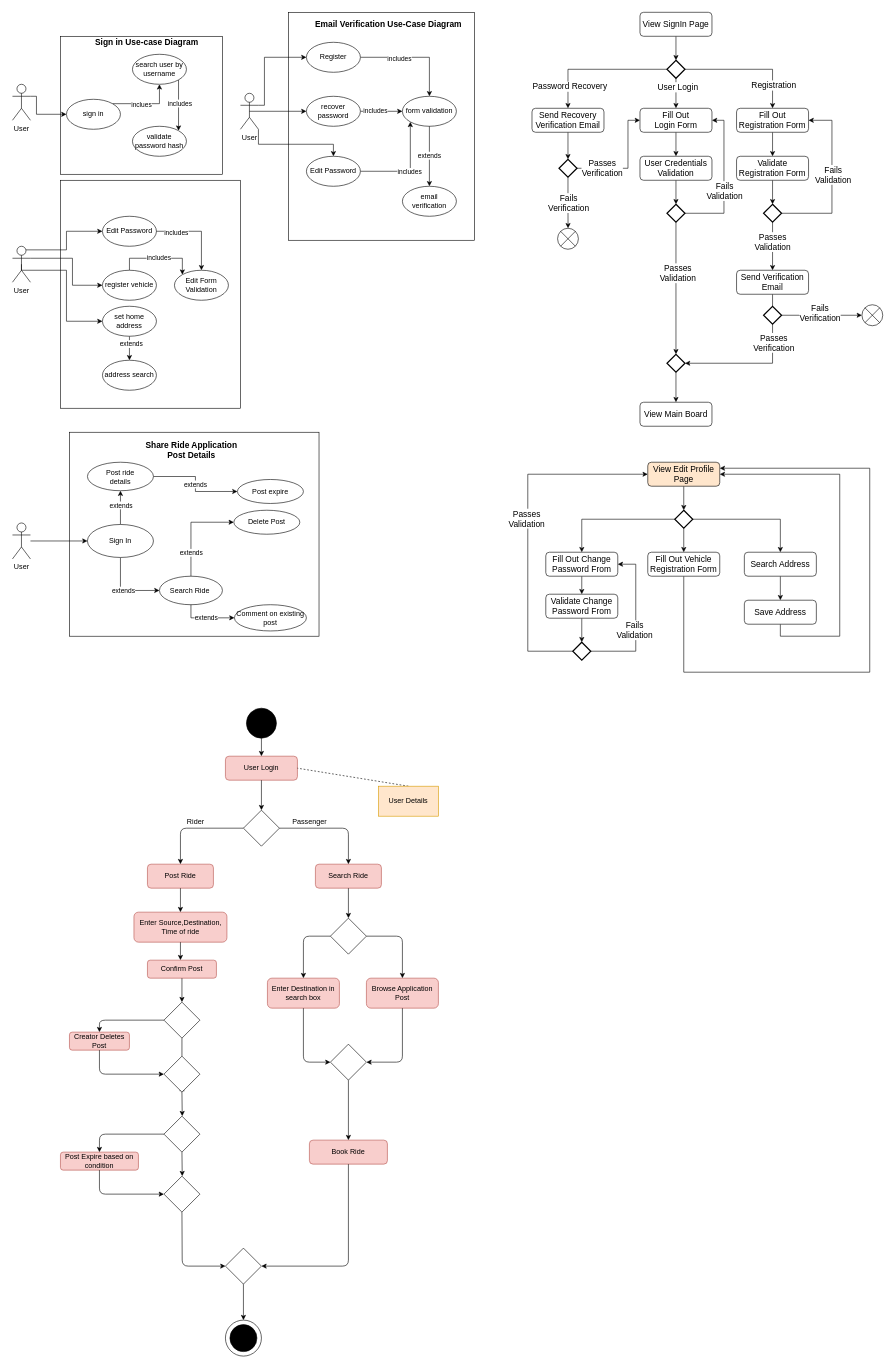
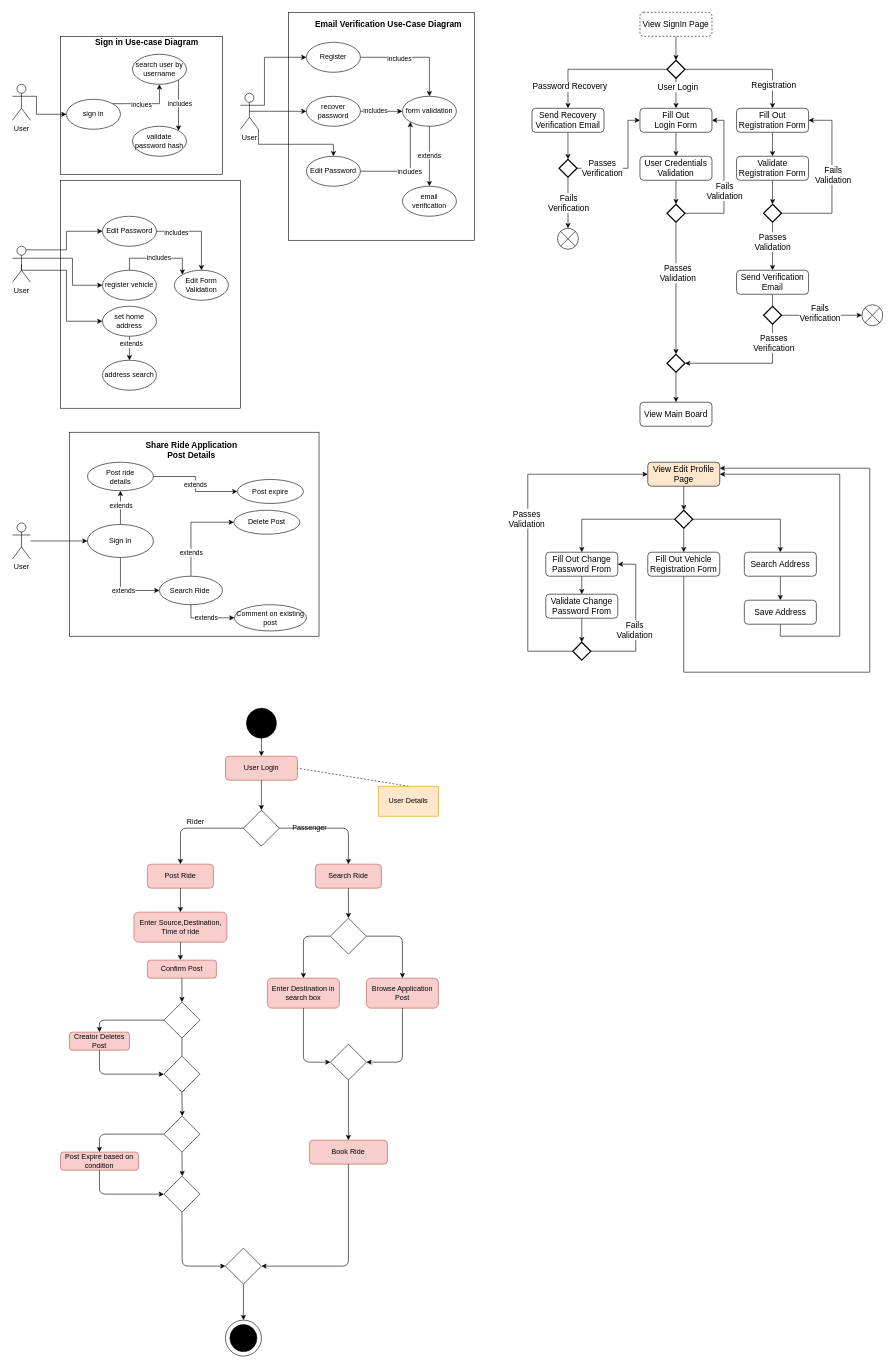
node "View SignIn Page": style solid -> dashed
node "Passenger": moved (309, 822) -> (309, 828)
